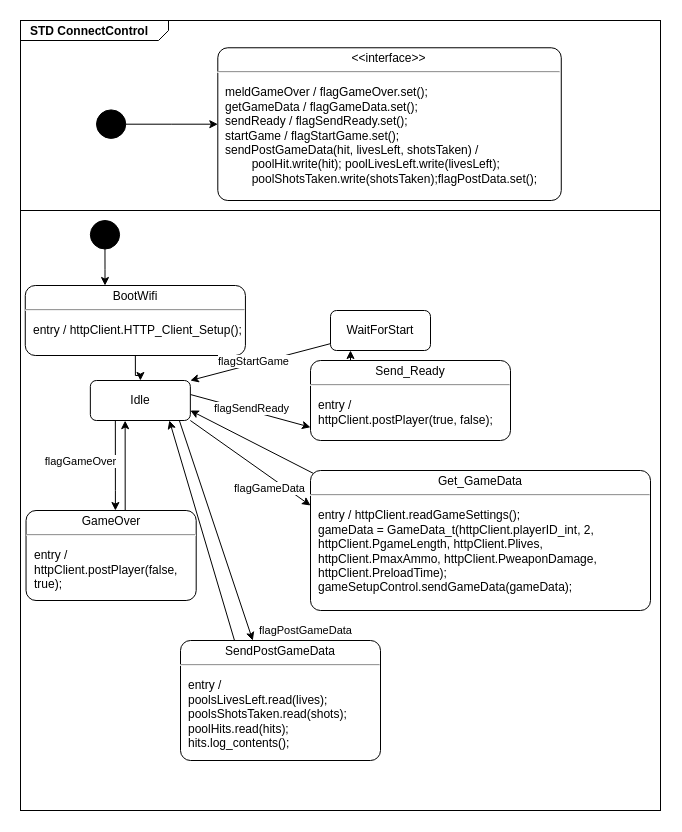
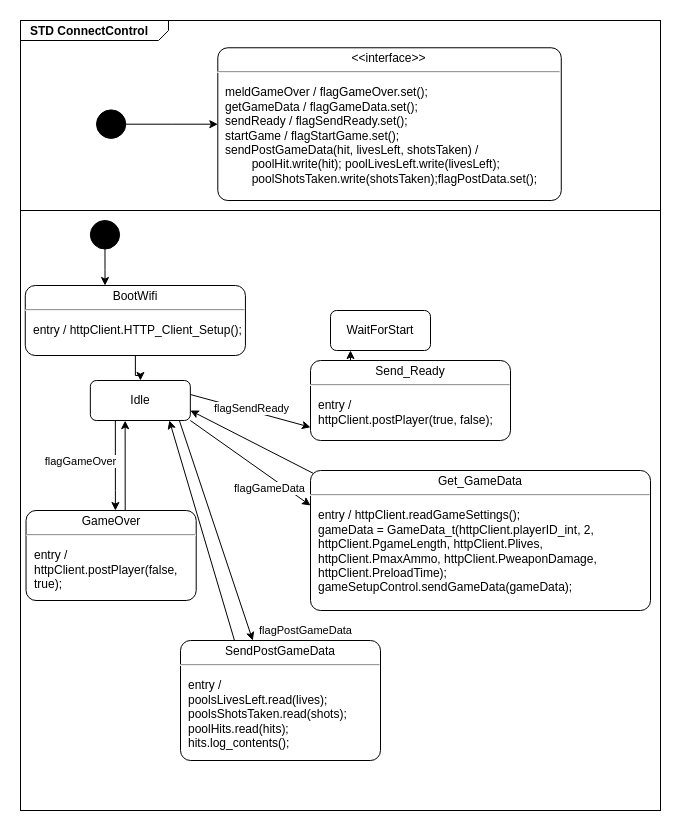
edge "WaitForStart" -> "Idle": removed, label "flagStartGame"
